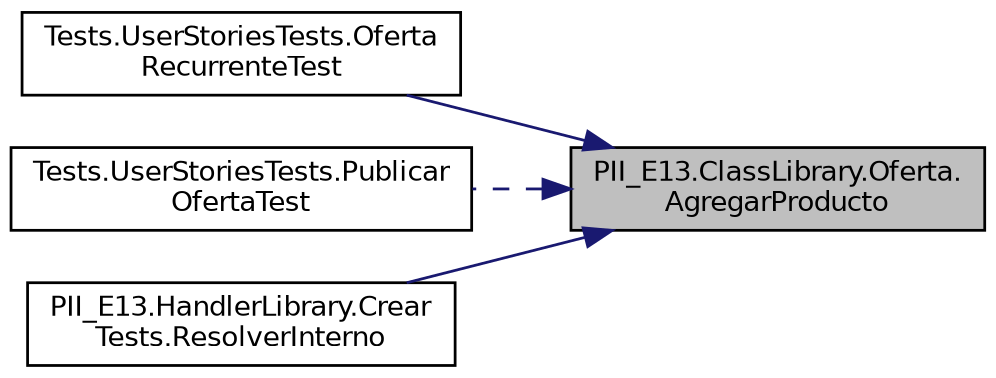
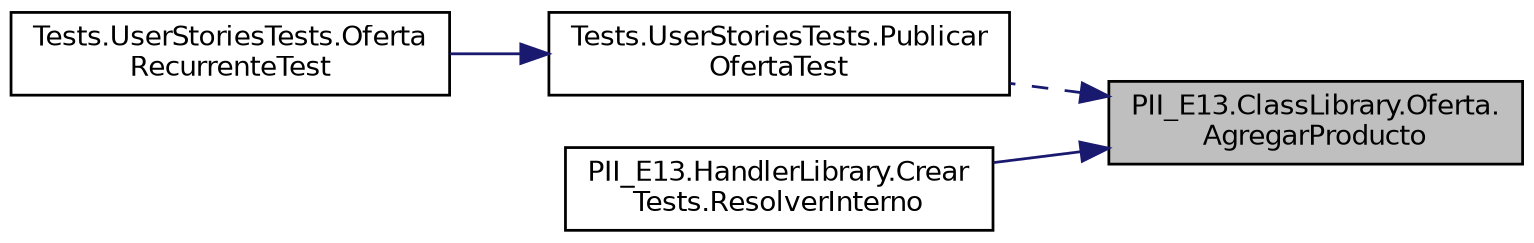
edge "Tests.UserStoriesTests.Oferta RecurrenteTest" -> "PII_E13.ClassLibrary.Oferta. AgregarProducto": now "Tests.UserStoriesTests.Oferta RecurrenteTest" -> "Tests.UserStoriesTests.Publicar OfertaTest"
